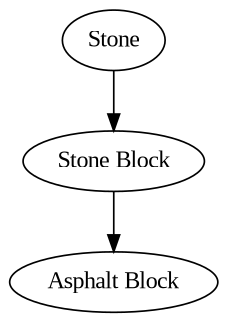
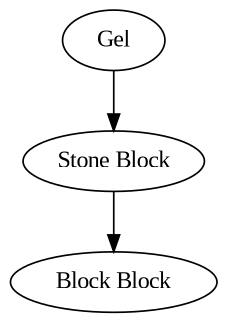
node "Stone": label "Stone" -> "Gel"
node "Asphalt Block": label "Asphalt Block" -> "Block Block"
